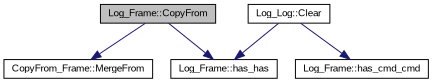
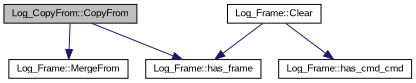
node "Log_Frame::CopyFrom": label "Log_Frame::CopyFrom" -> "Log_CopyFrom::CopyFrom"
node "Log_Log::Clear": label "Log_Log::Clear" -> "Log_Frame::Clear"
node "CopyFrom_Frame::MergeFrom": label "CopyFrom_Frame::MergeFrom" -> "Log_Frame::MergeFrom"
node "Log_Frame::has_has": label "Log_Frame::has_has" -> "Log_Frame::has_frame"
